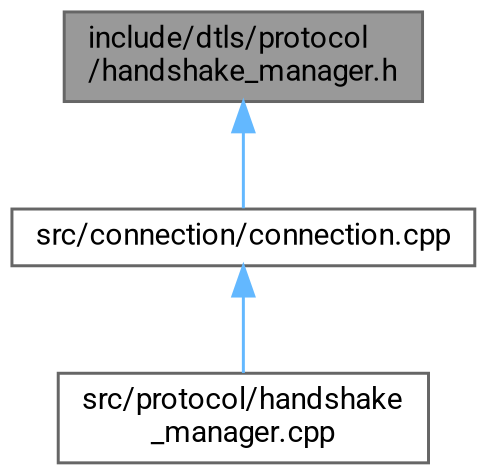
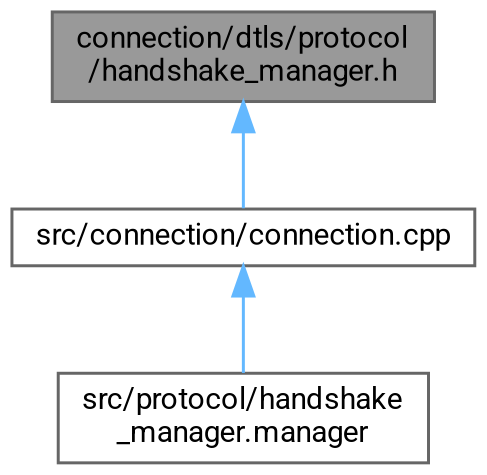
node "include/dtls/protocol /handshake_manager.h": label "include/dtls/protocol /handshake_manager.h" -> "connection/dtls/protocol /handshake_manager.h"
node "src/protocol/handshake _manager.cpp": label "src/protocol/handshake _manager.cpp" -> "src/protocol/handshake _manager.manager"
